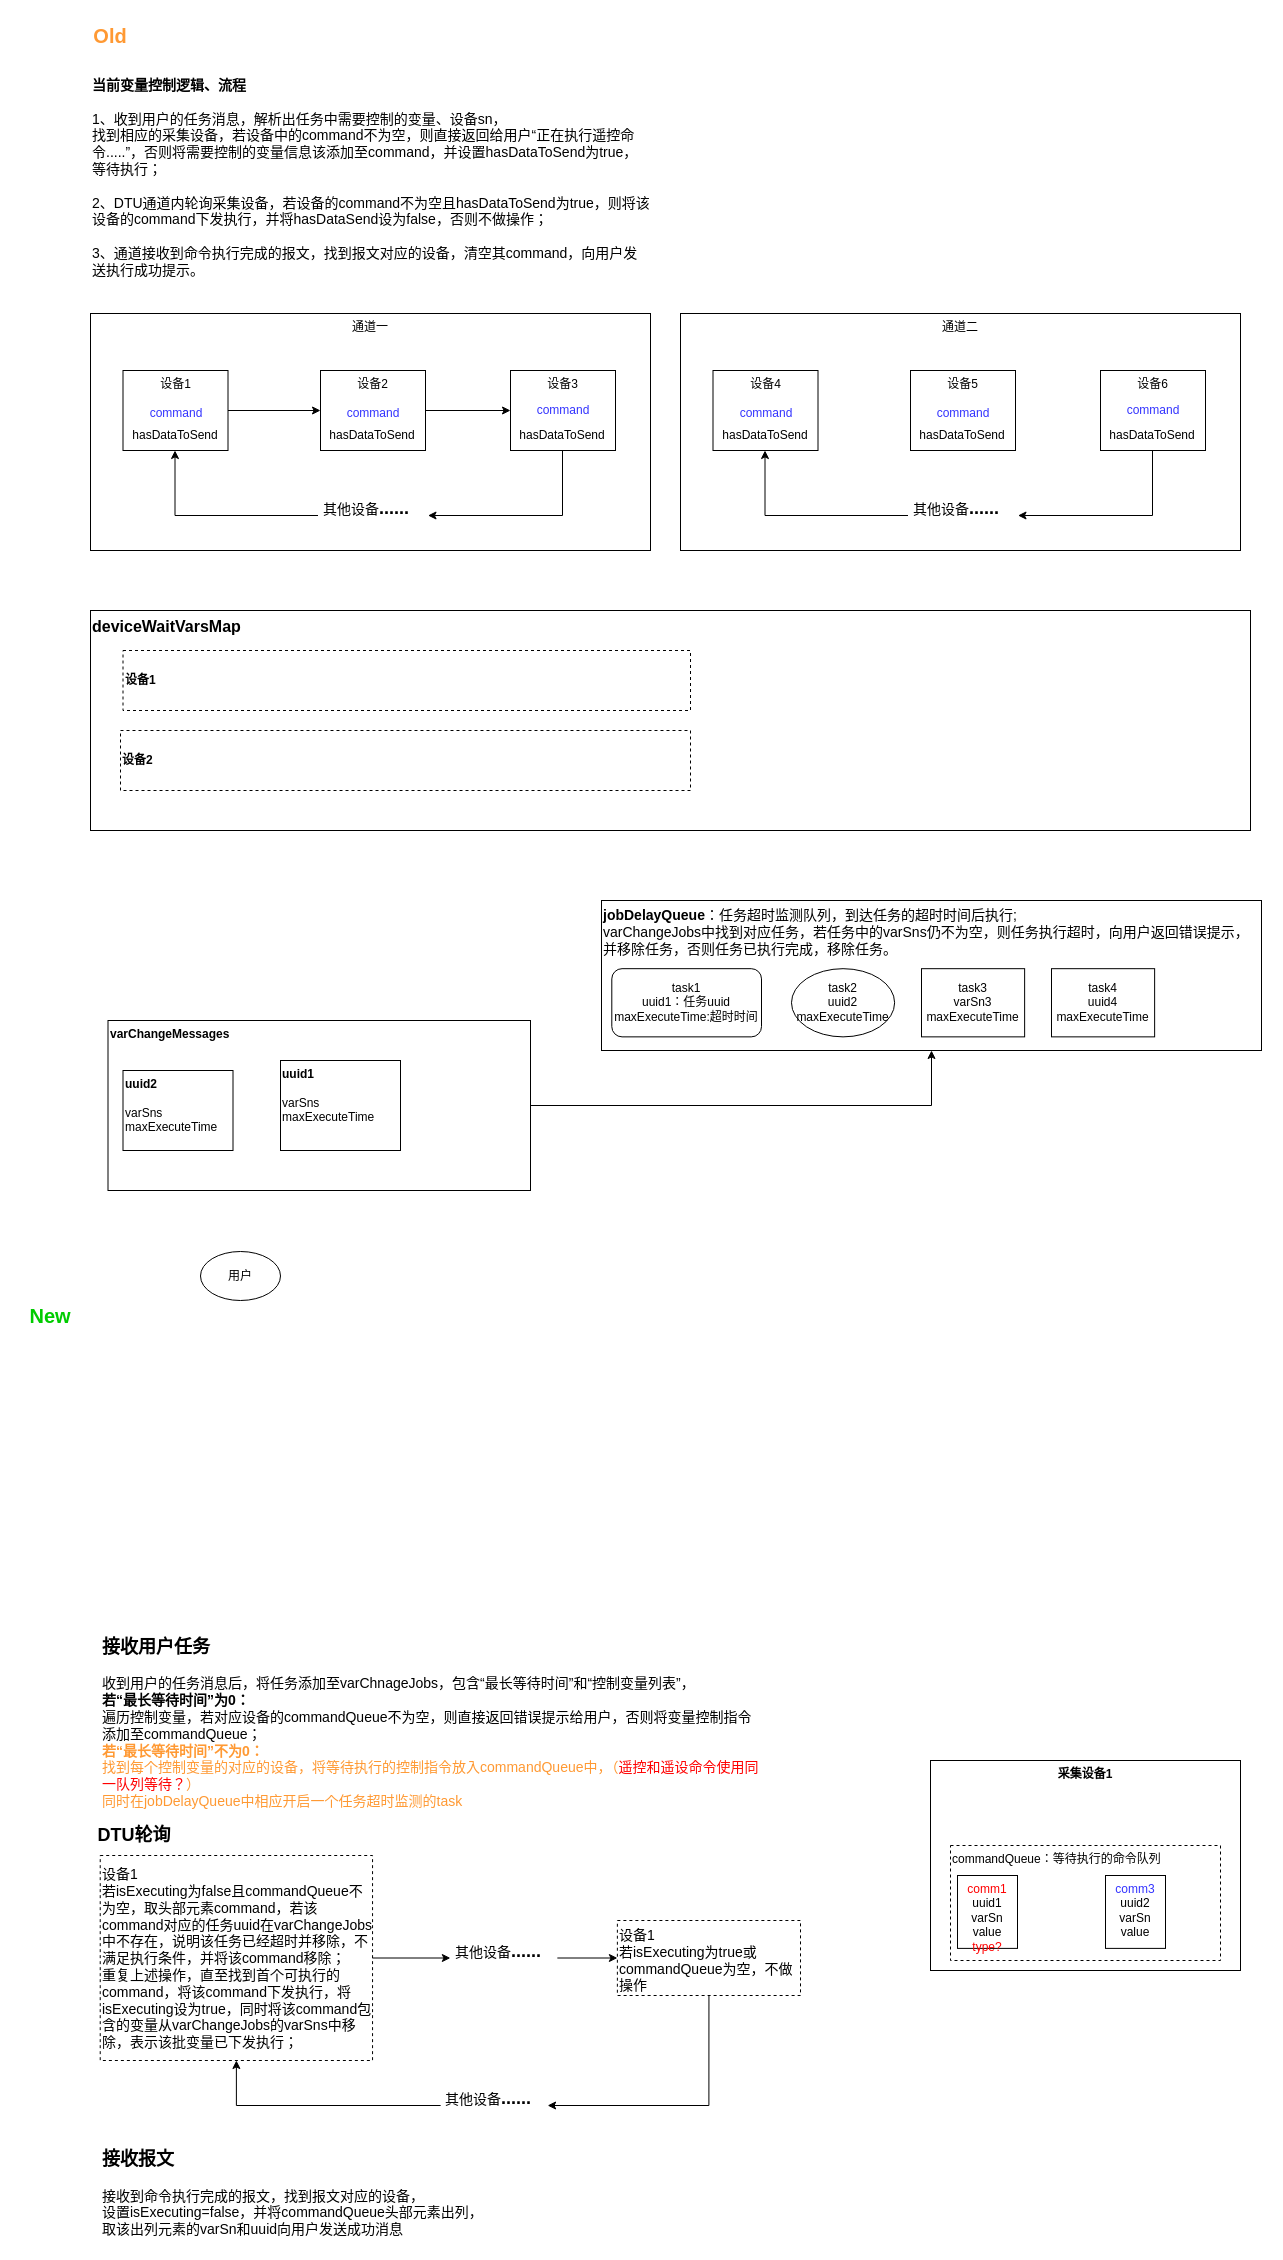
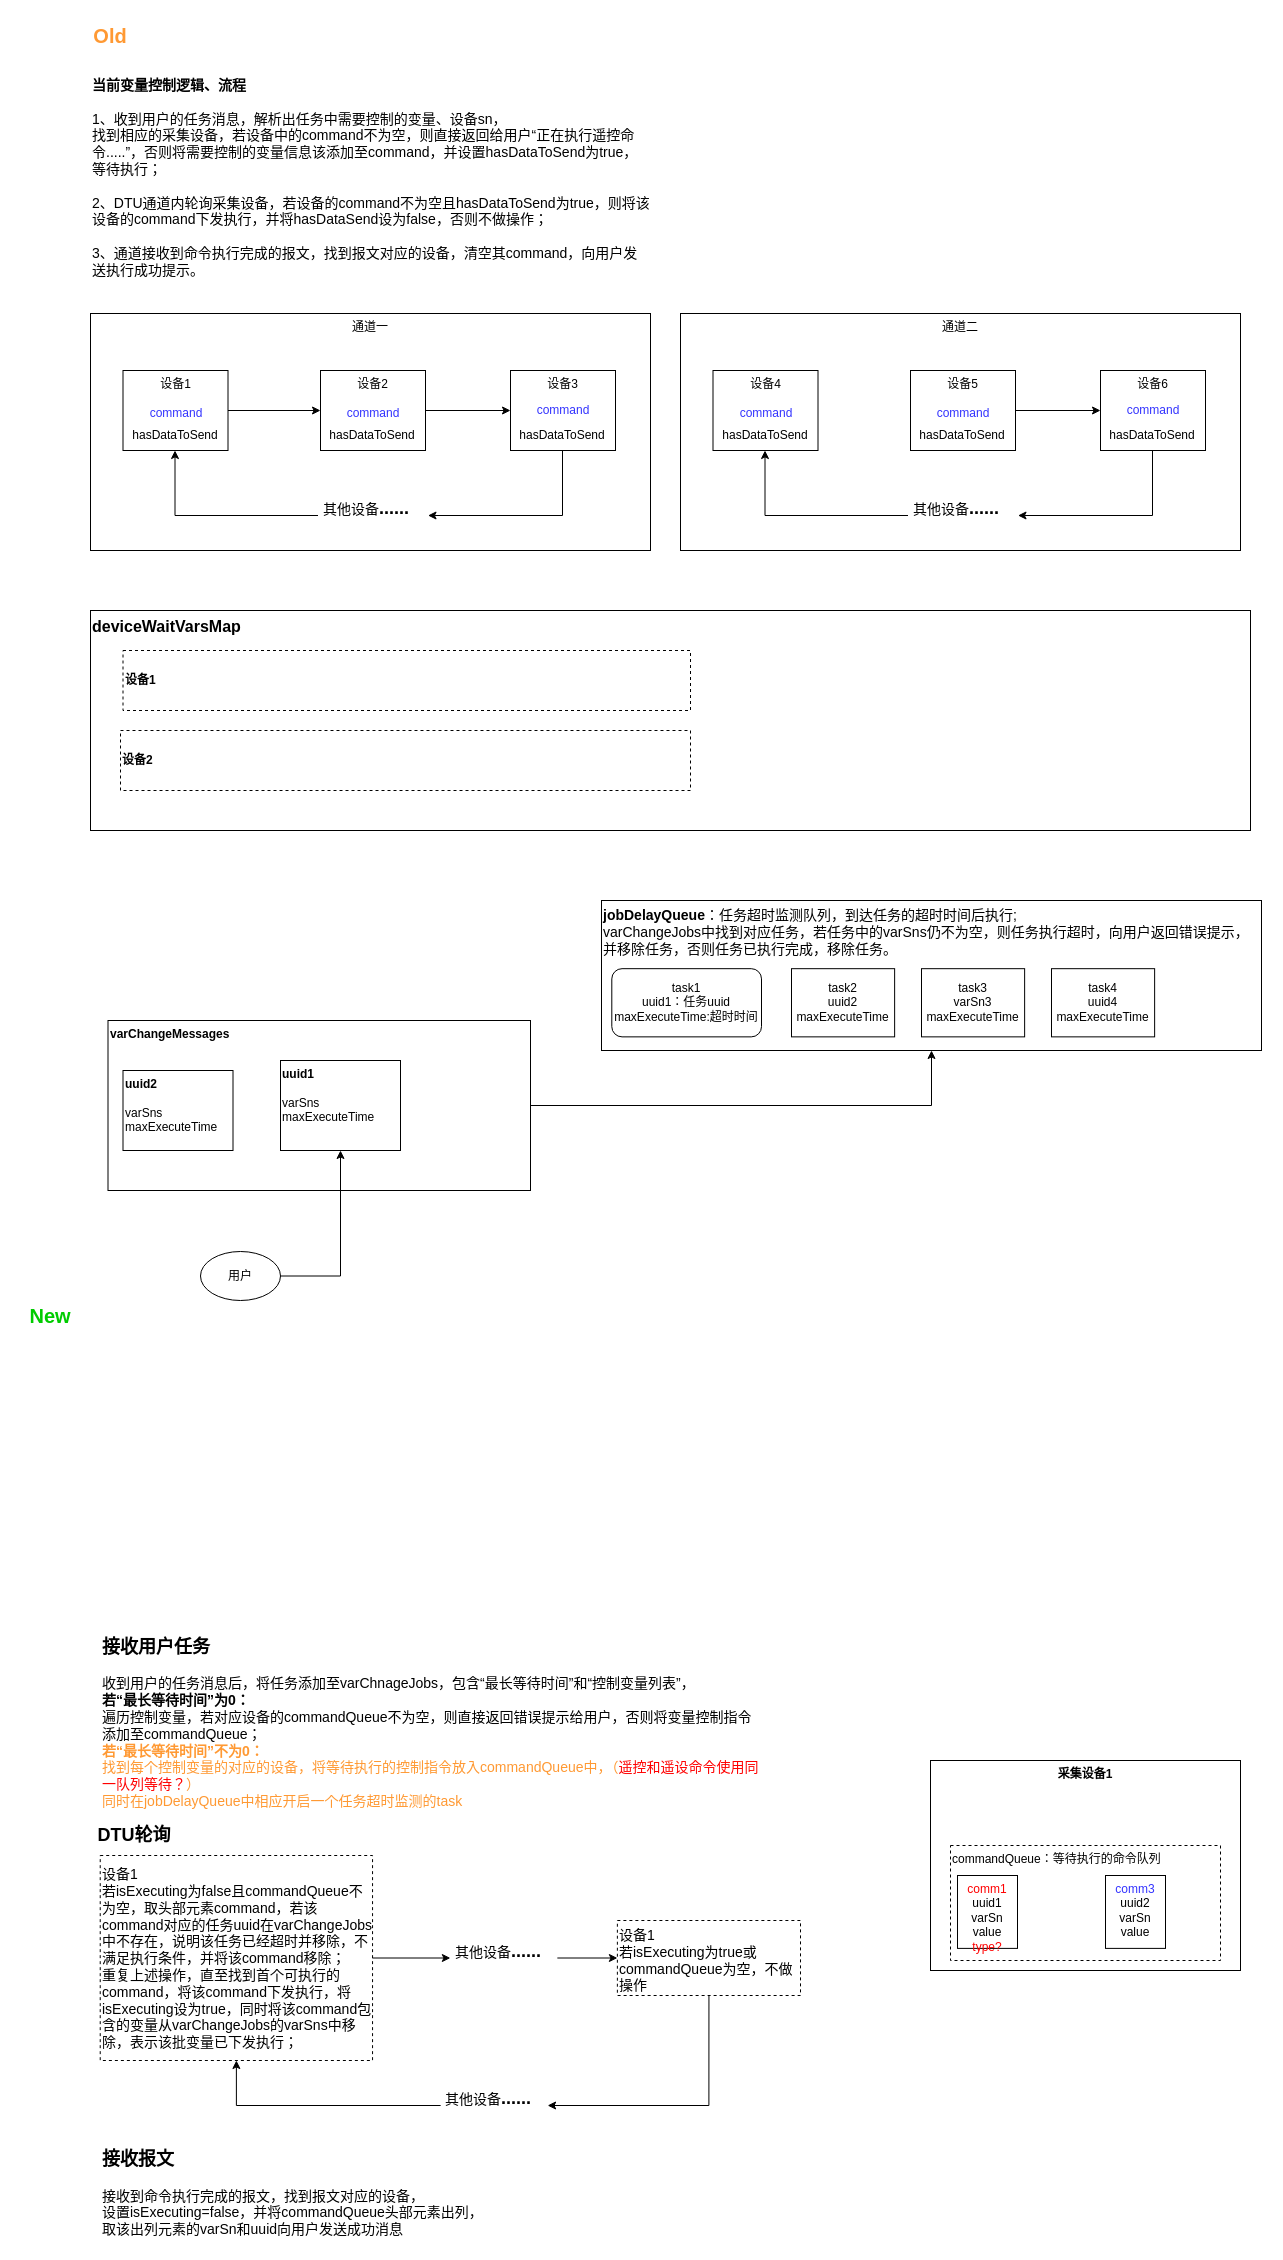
edge "设备5" -> "设备6": added
node "task2 uuid2maxExecuteTime": shape ellipse -> rectangle
edge "用户" -> "uuid1 varSns maxExecuteTime": added
